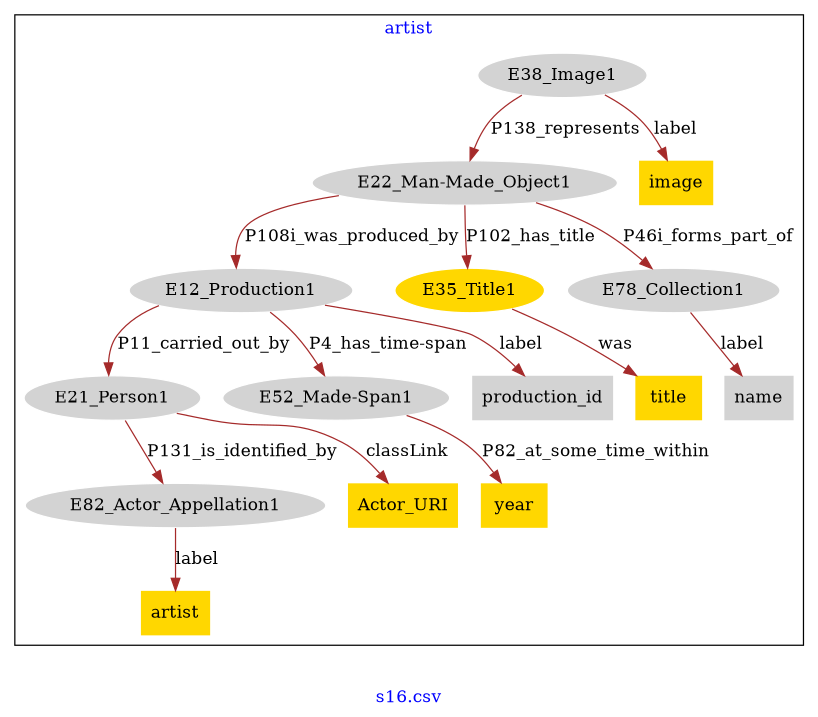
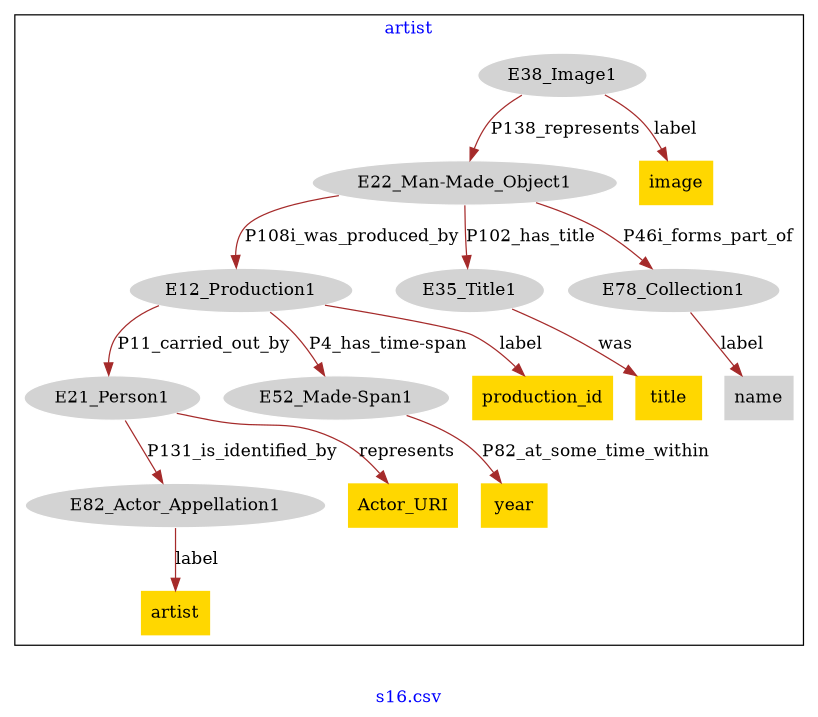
node "E35_Title1": fillcolor gold -> lightgray
node "production_id": fillcolor lightgray -> gold
edge "E21_Person1" -> "Actor_URI": label "classLink" -> "represents"
